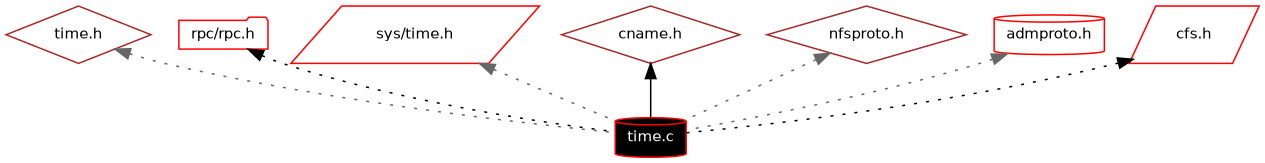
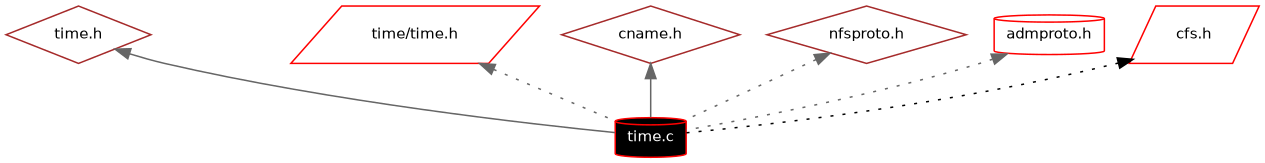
node "rpc/rpc.h": removed
node "sys/time.h": label "sys/time.h" -> "time/time.h"
edge "time.c" -> "cname.h": color black -> gray40
edge "time.c" -> "time.h": style dotted -> solid
